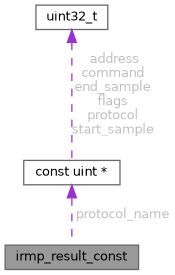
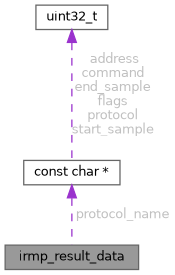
node "const uint *": label "const uint *" -> "const char *"
node "irmp_result_const": label "irmp_result_const" -> "irmp_result_data"
